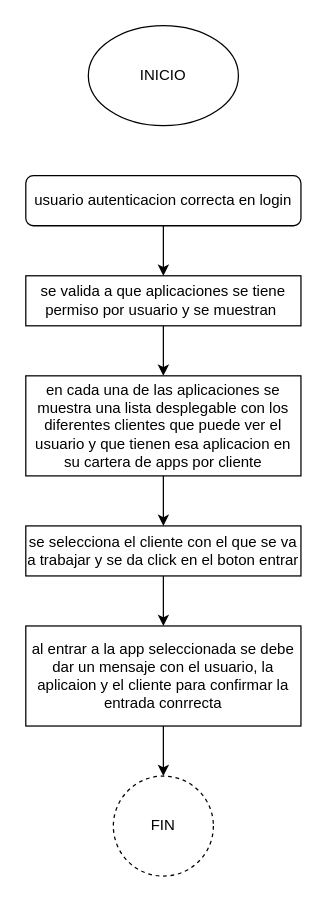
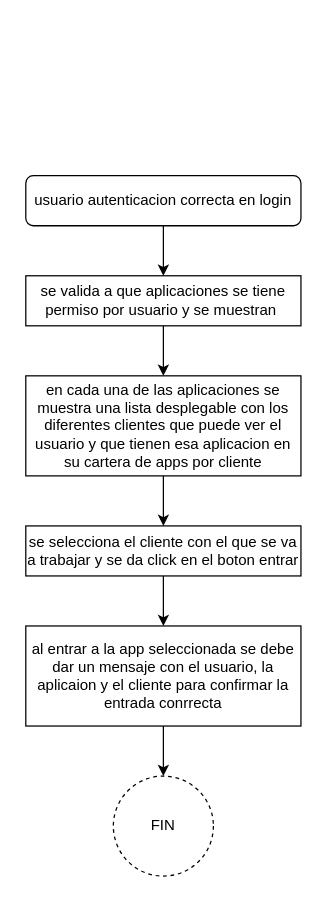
node "INICIO": removed
